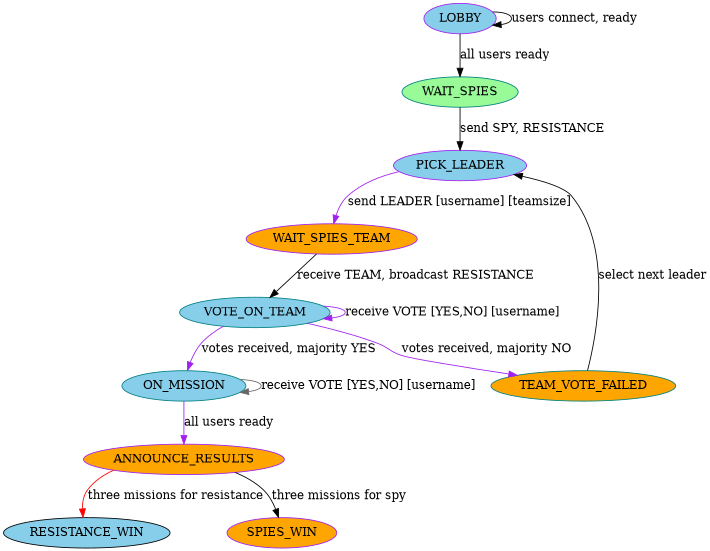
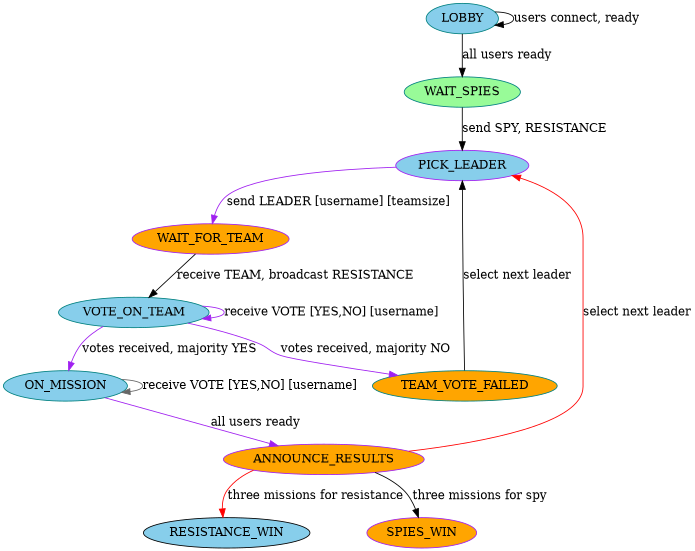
node "LOBBY": color purple -> teal
node "WAIT_SPIES_TEAM": label "WAIT_SPIES_TEAM" -> "WAIT_FOR_TEAM"
edge "ANNOUNCE_RESULTS" -> "PICK_LEADER": added, label "select next leader"
